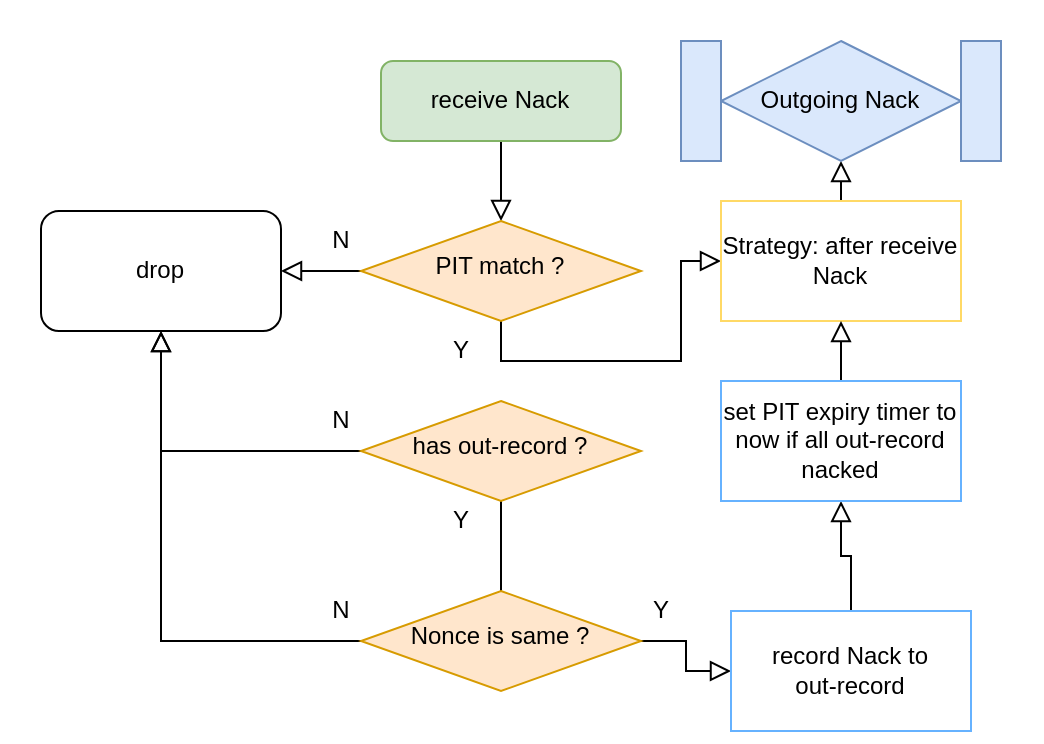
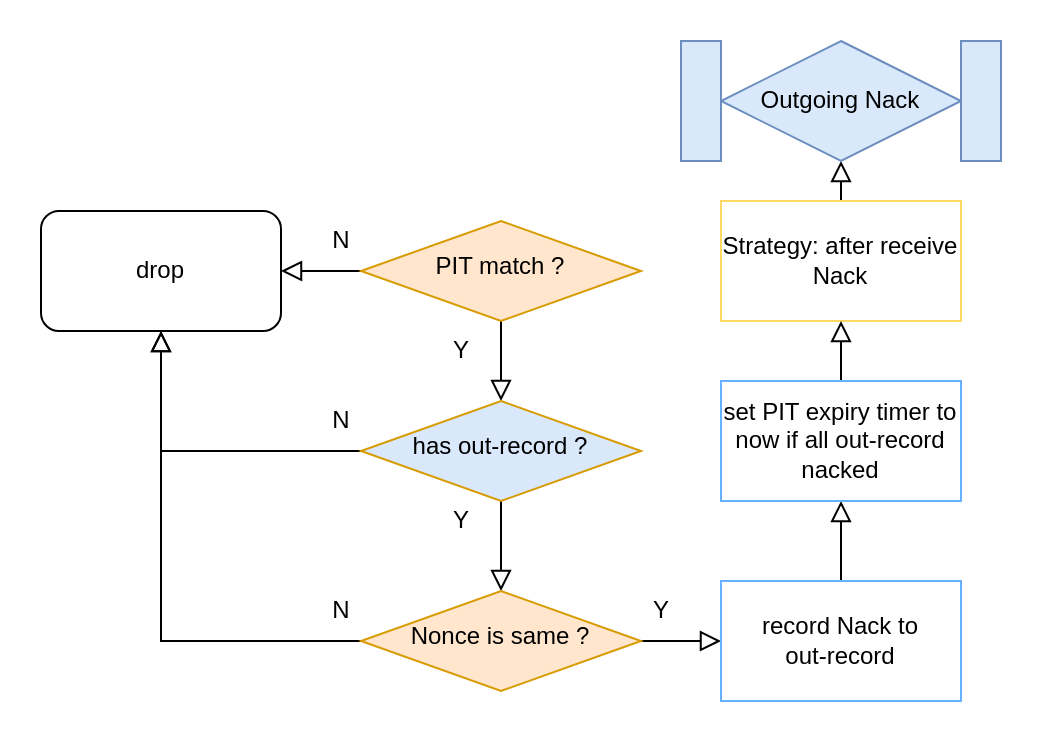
node "receive Nack": removed
edge "receive Nack" -> "PIT match ?": removed
edge "PIT match ?" -> "Strategy: after receive Nack": now "PIT match ?" -> "has out-record ?"
node "has out-record ?": fillcolor #ffe6cc -> #dae8fc
edge "has out-record ?" -- "Nonce is same ?": arrowhead none -> block
node "record Nack to out-record": moved (851, 671) -> (841, 641)
